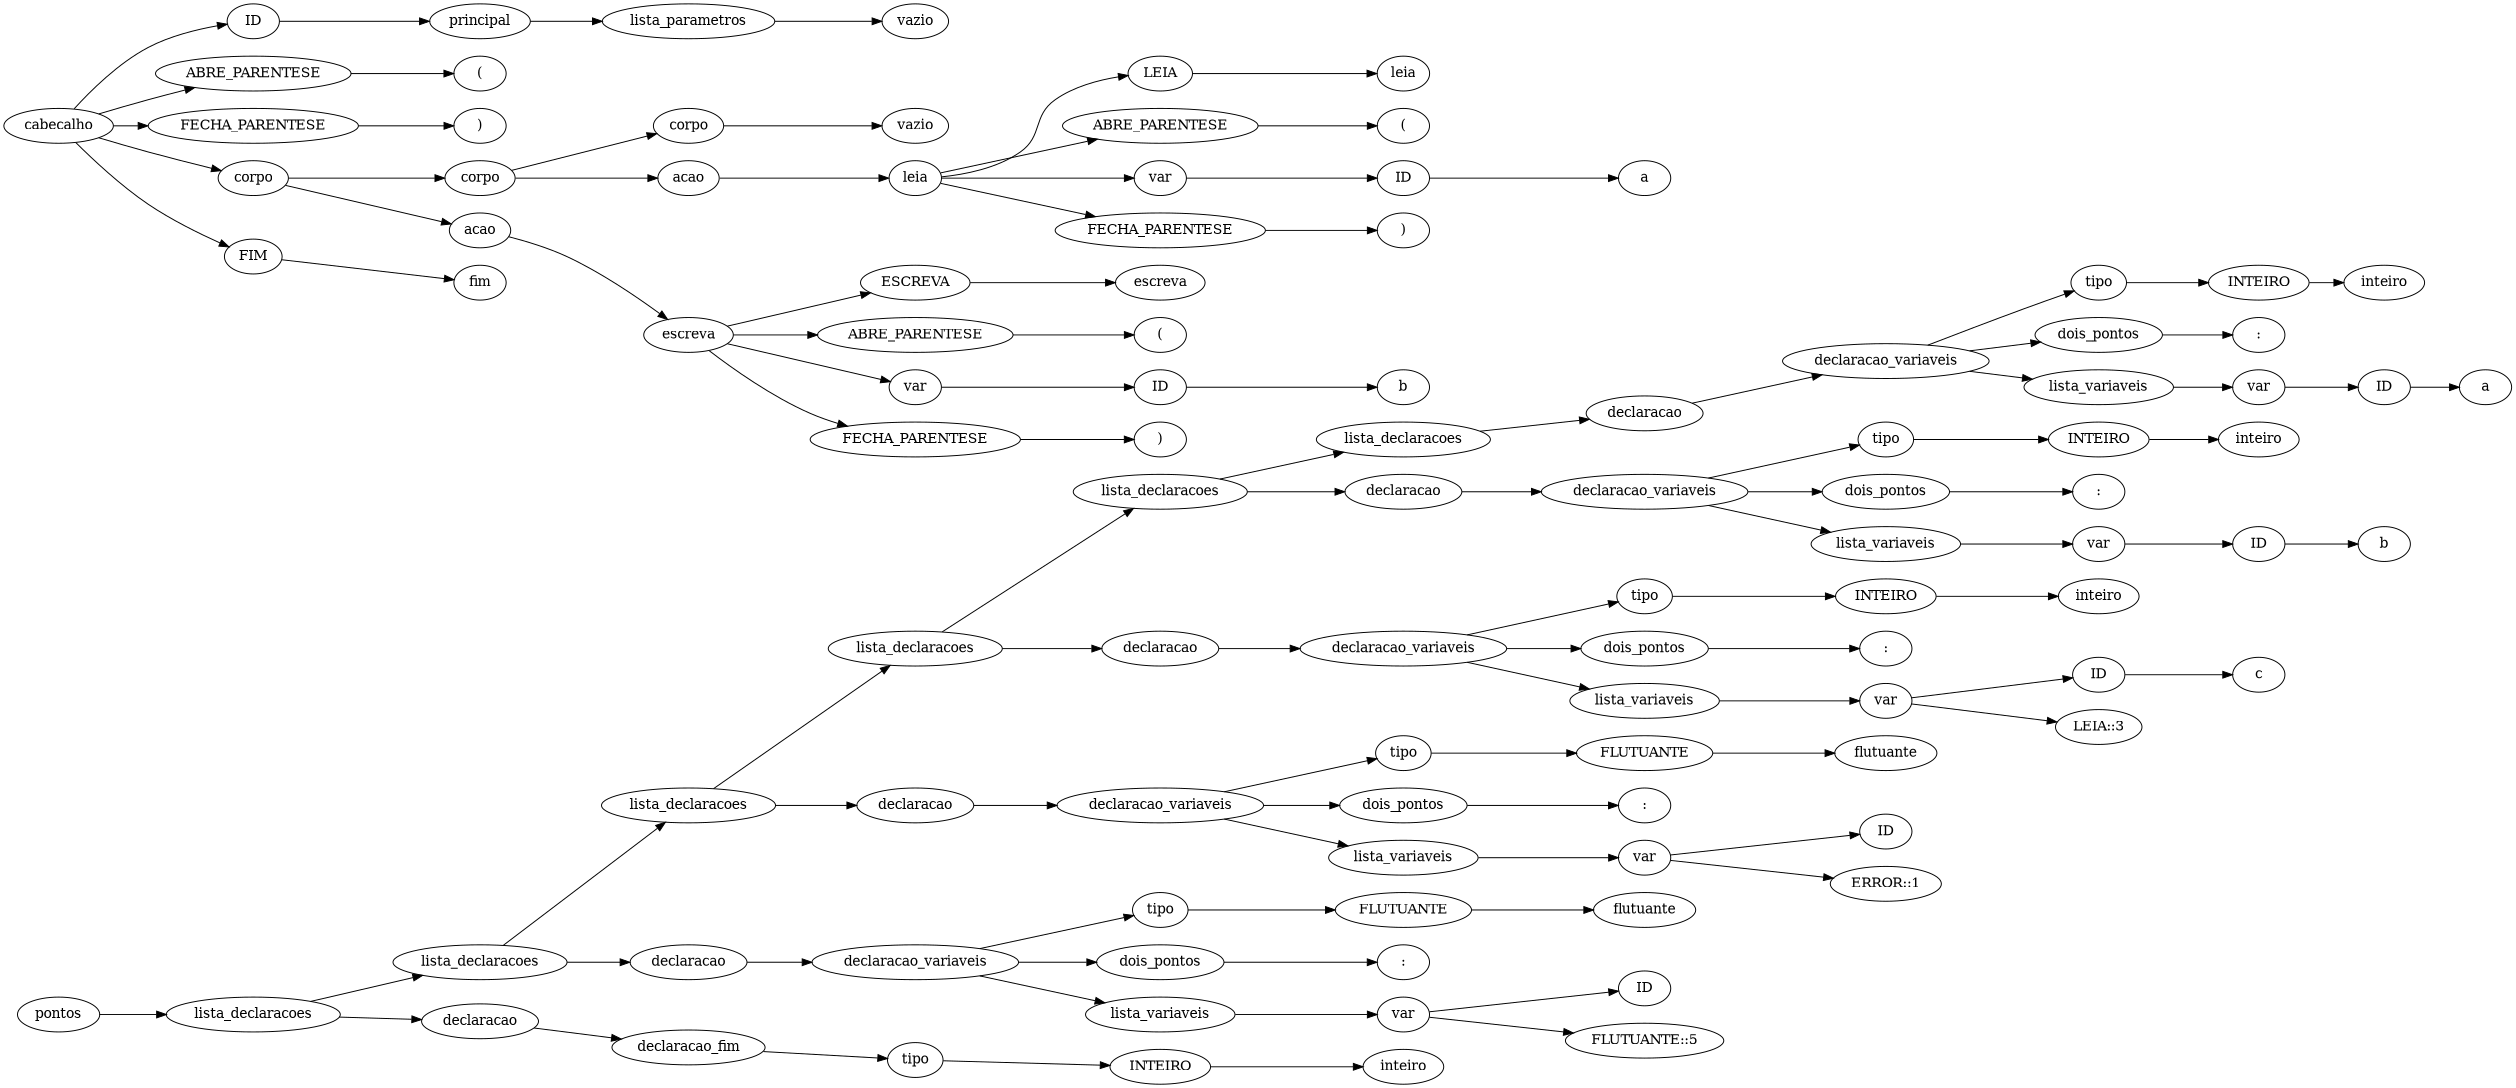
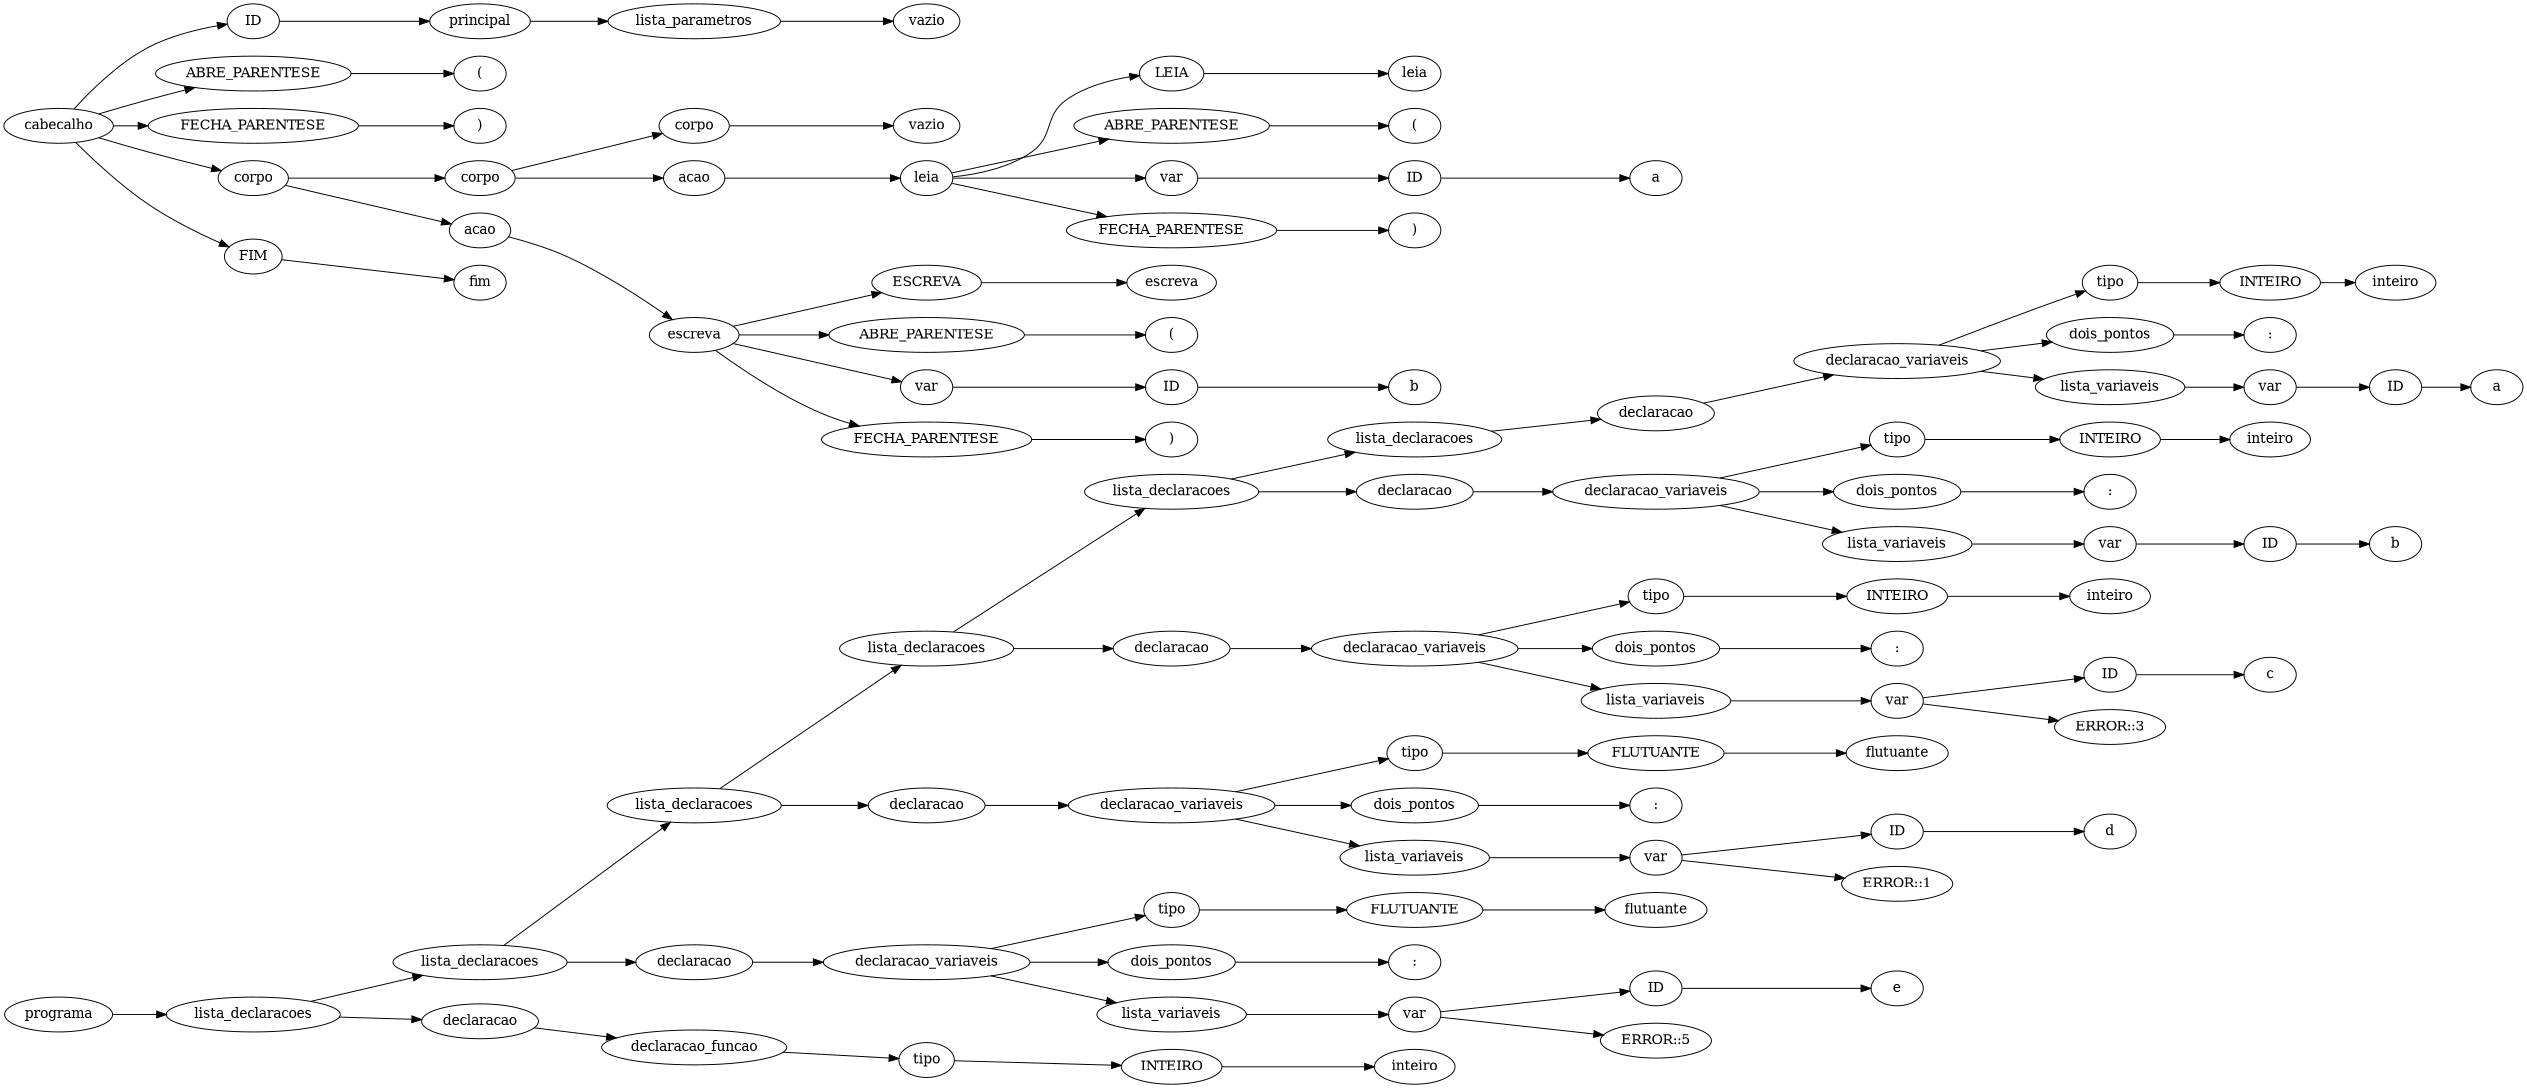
node "LEIA::3": label "LEIA::3" -> "ERROR::3"
node "d": added
node "e": added
node "pontos": label "pontos" -> "programa"
node "FLUTUANTE::5": label "FLUTUANTE::5" -> "ERROR::5"
node "declaracao_fim": label "declaracao_fim" -> "declaracao_funcao"
